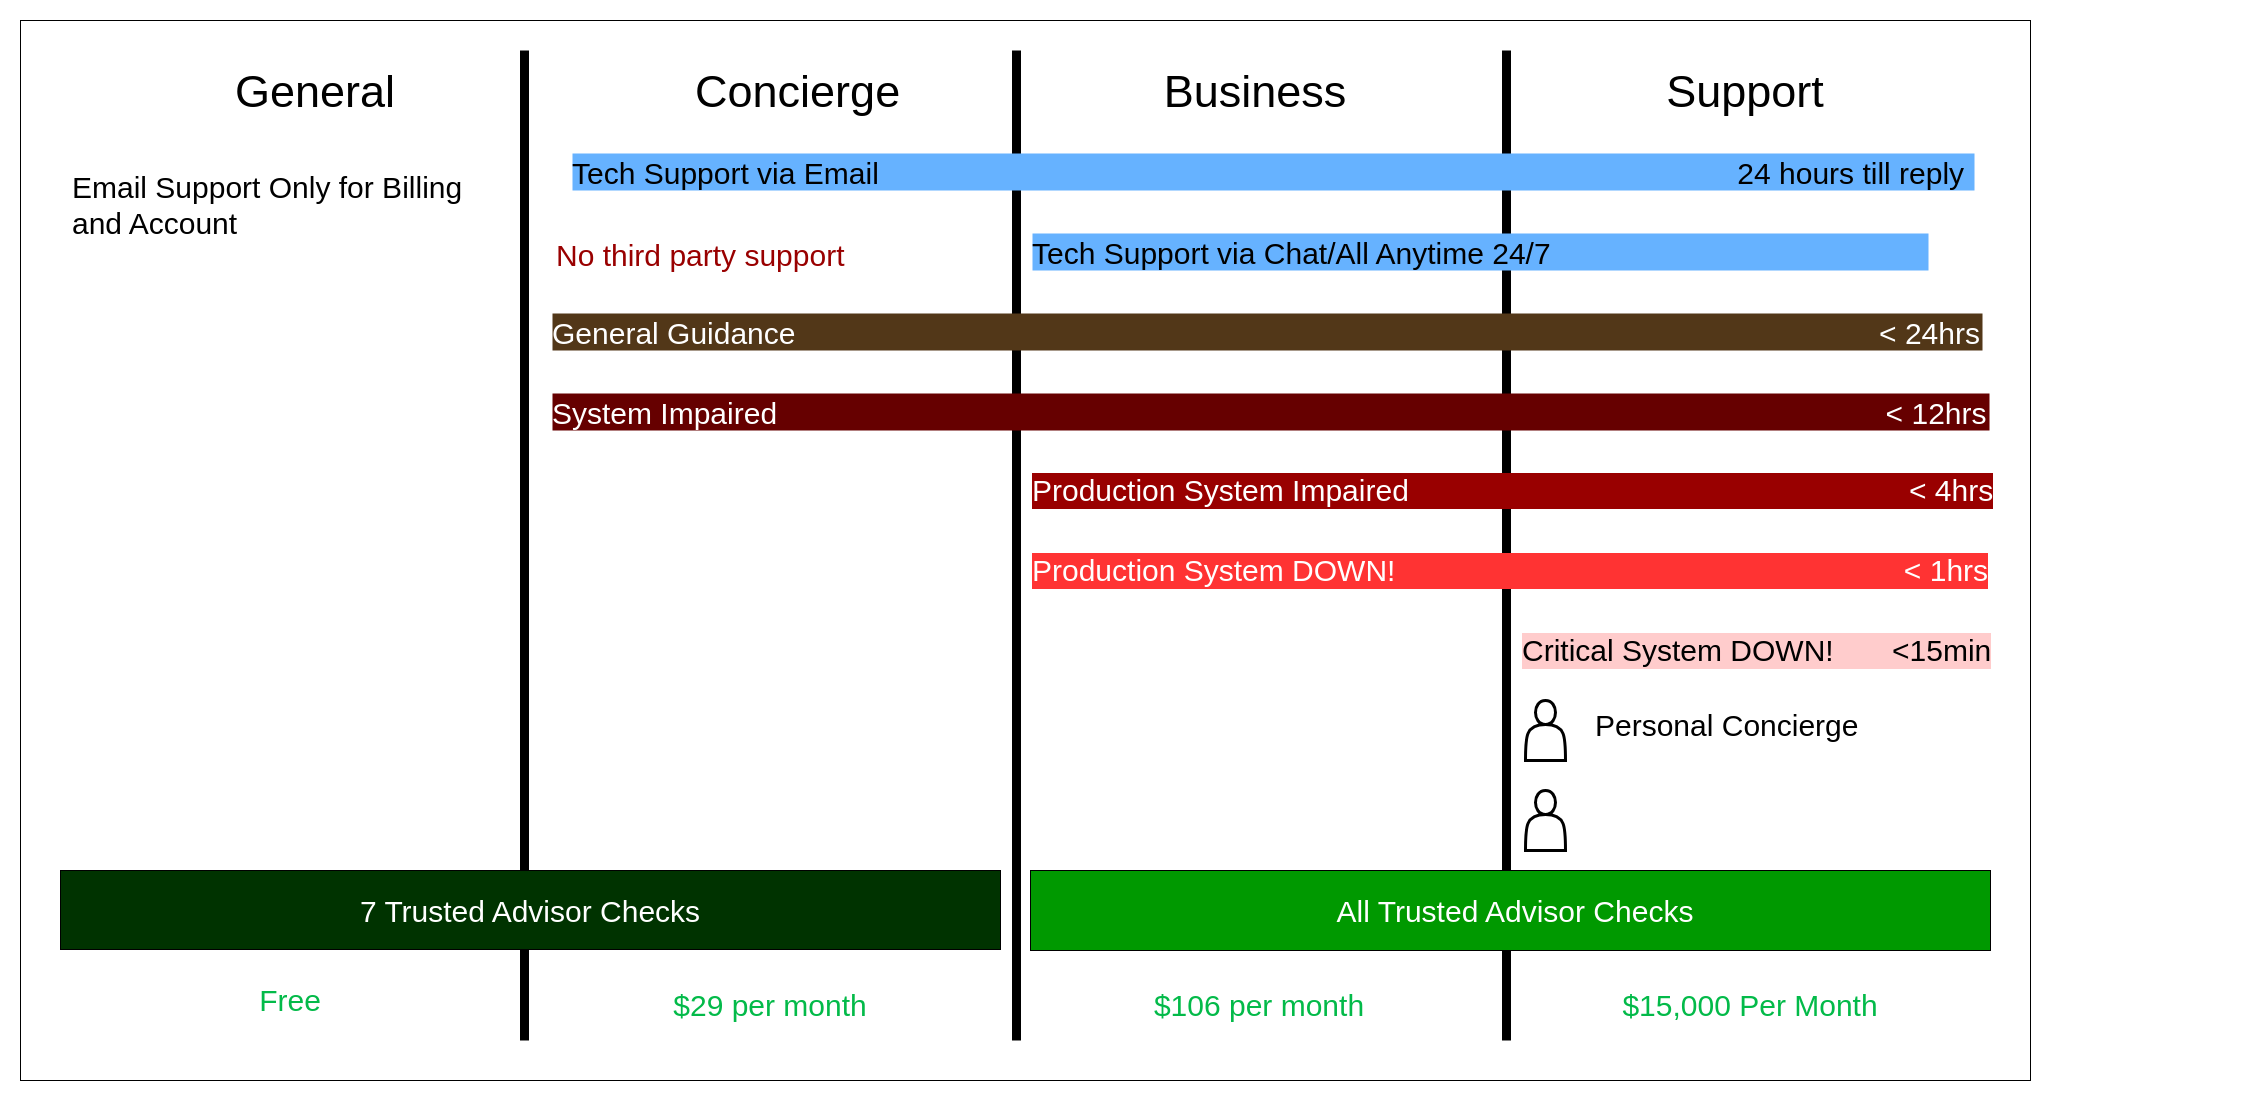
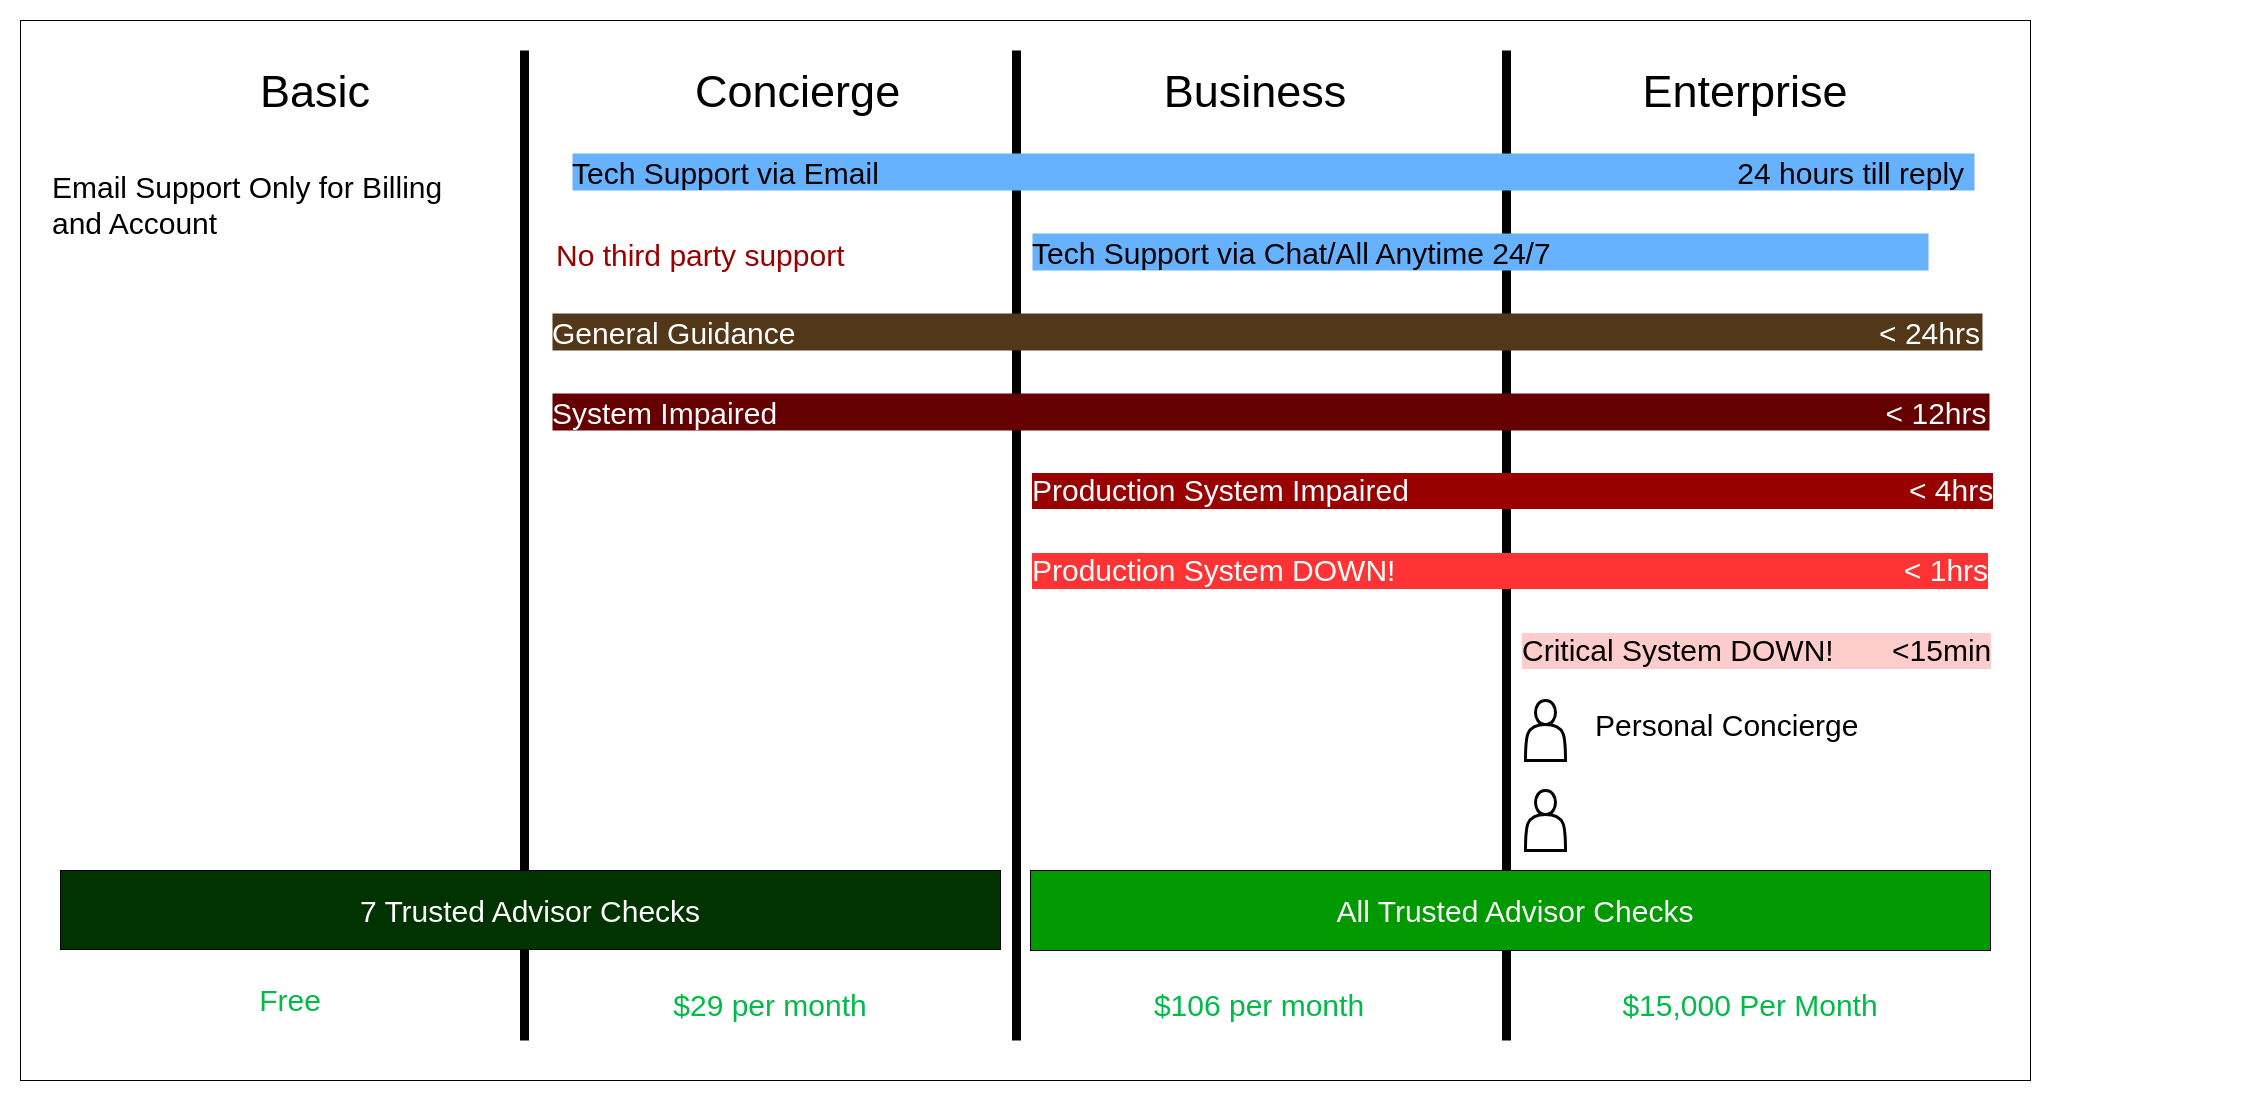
node "General": label "General" -> "Basic"
node "Support": label "Support" -> "Enterprise"
node "Email Support Only for Billing and Account": moved (296, 206) -> (276, 206)
